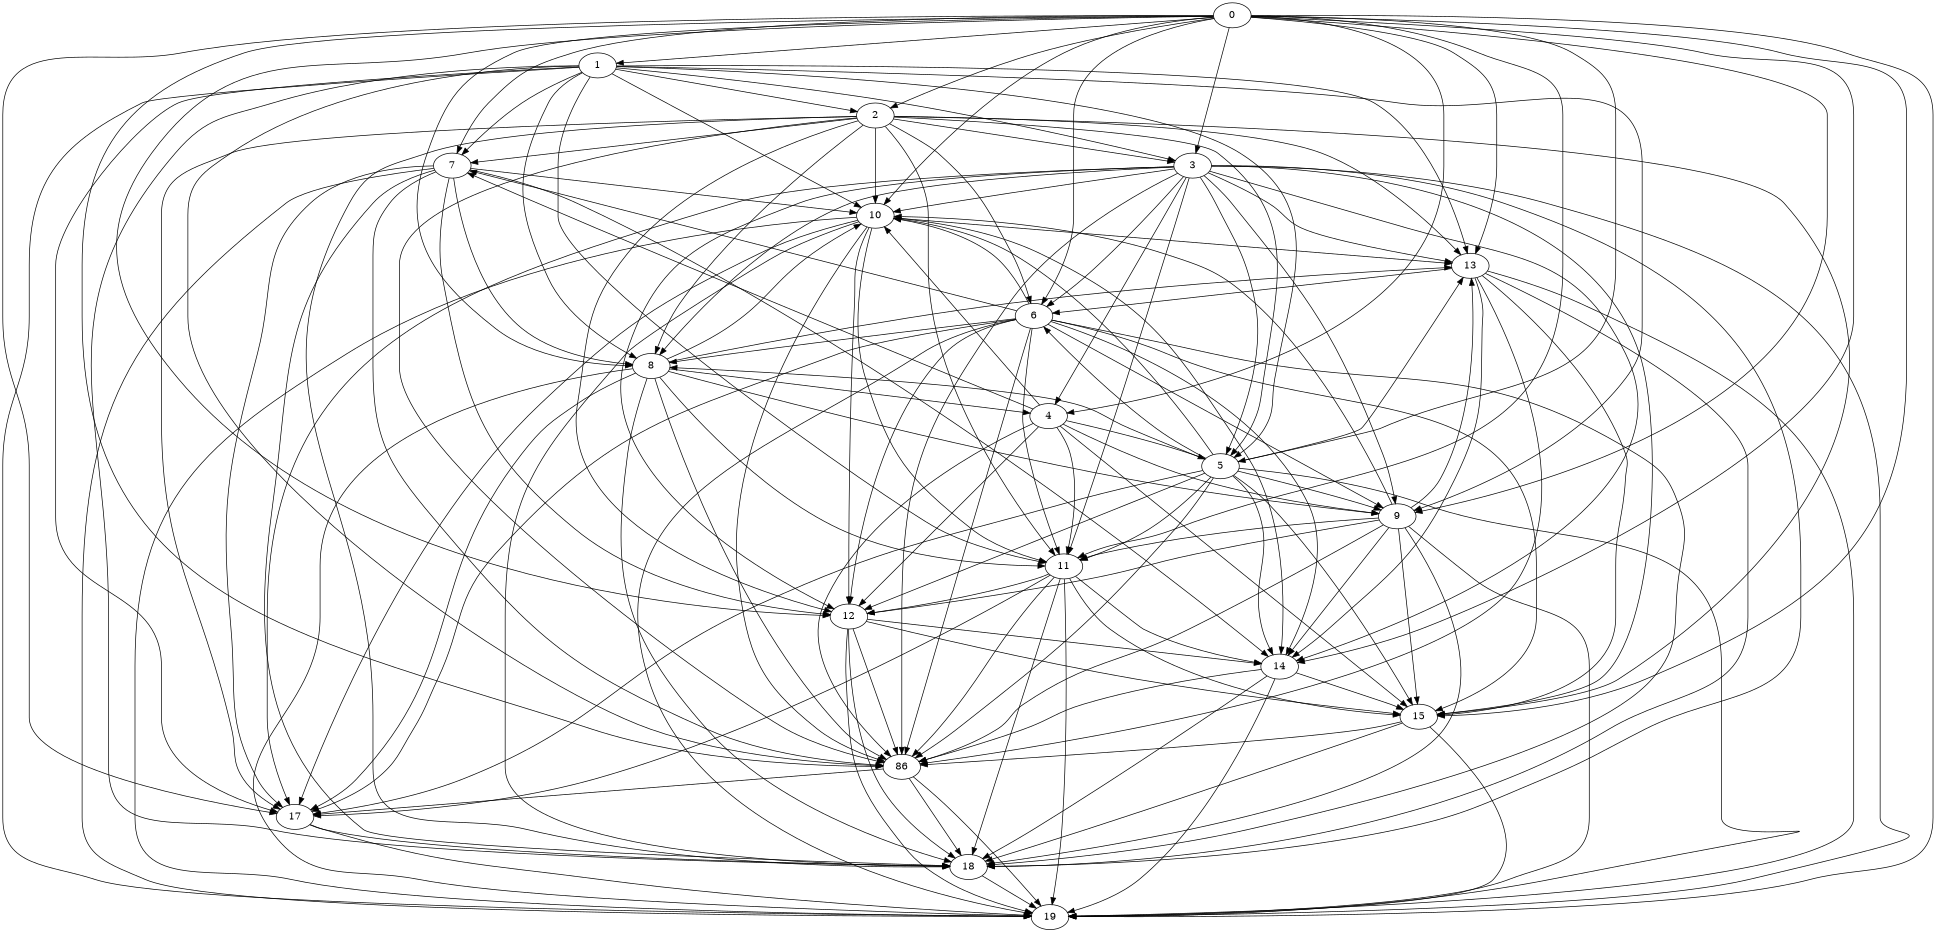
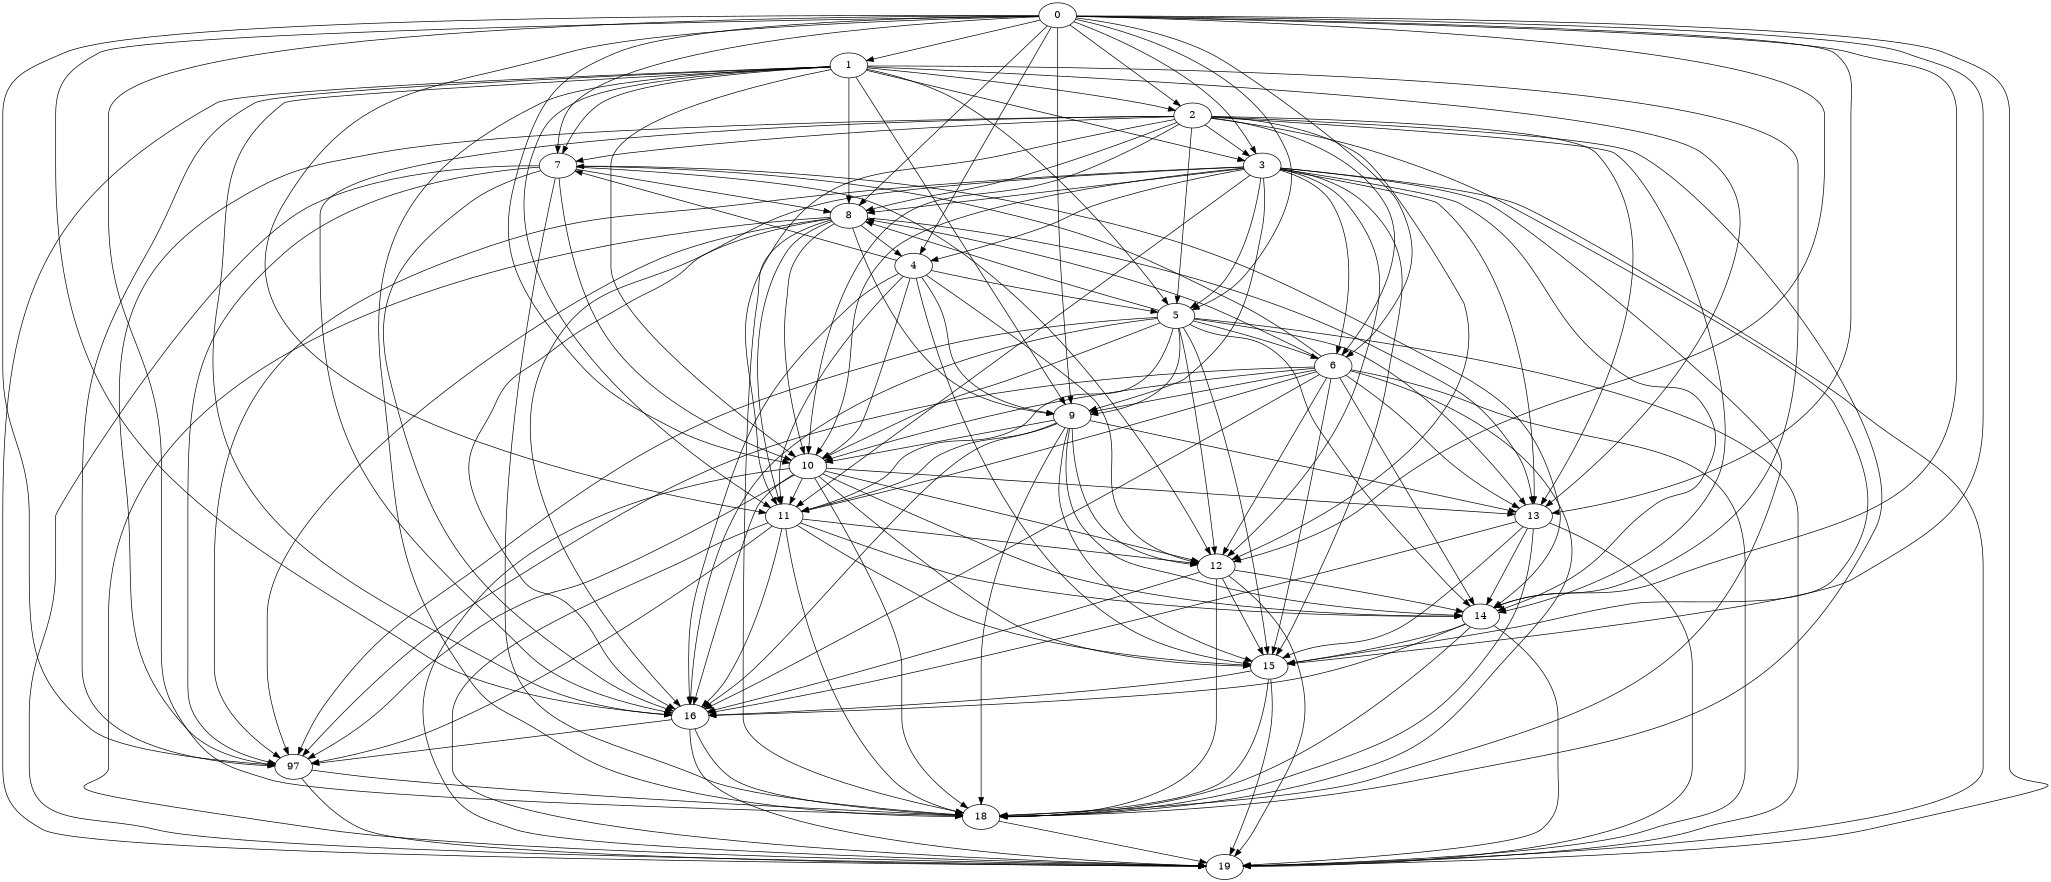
edge "1" -> "14": added
edge "2" -> "14": added
edge "13" -> "6": reversed
edge "0" -> "18": added
edge "10" -> "15": added
node "86": label "86" -> "16"
node "17": label "17" -> "97"
edge "9" -> "19": removed
